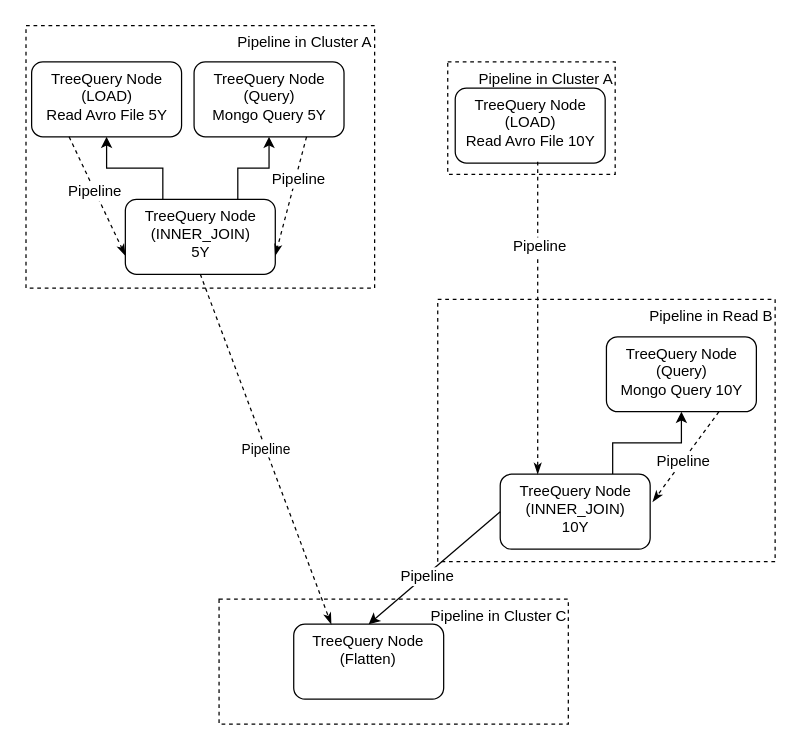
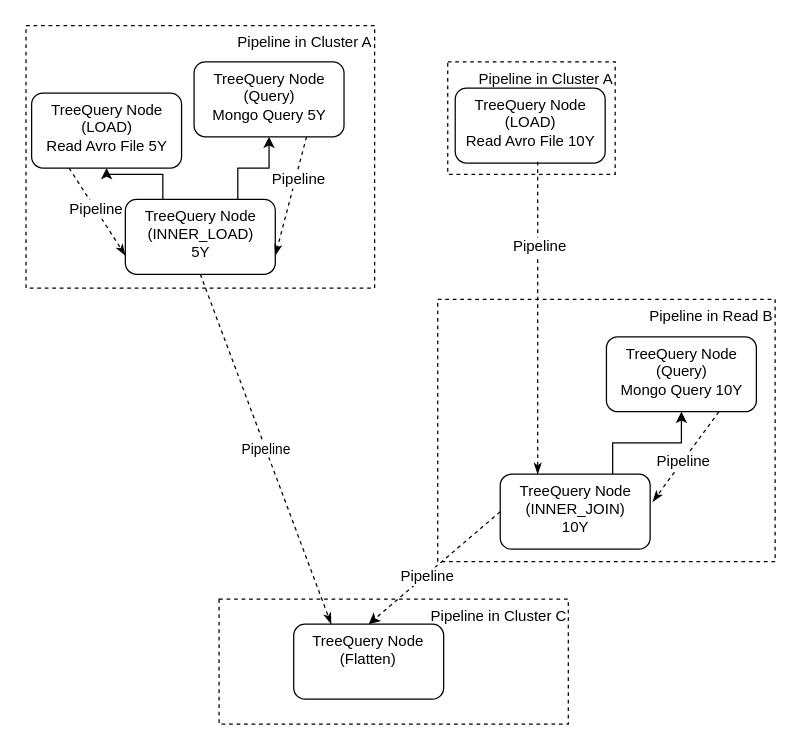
node "TreeQuery Node (LOAD) Read Avro File 5Y": moved (106, 99) -> (106, 131)
node "TreeQuery Node (INNER_JOIN) 5Y": label "TreeQuery Node (INNER_JOIN) 5Y" -> "TreeQuery Node (INNER_LOAD) 5Y"
edge "TreeQuery Node (INNER_JOIN) 10Y" -> "TreeQuery Node (Flatten)": style solid -> dashed
